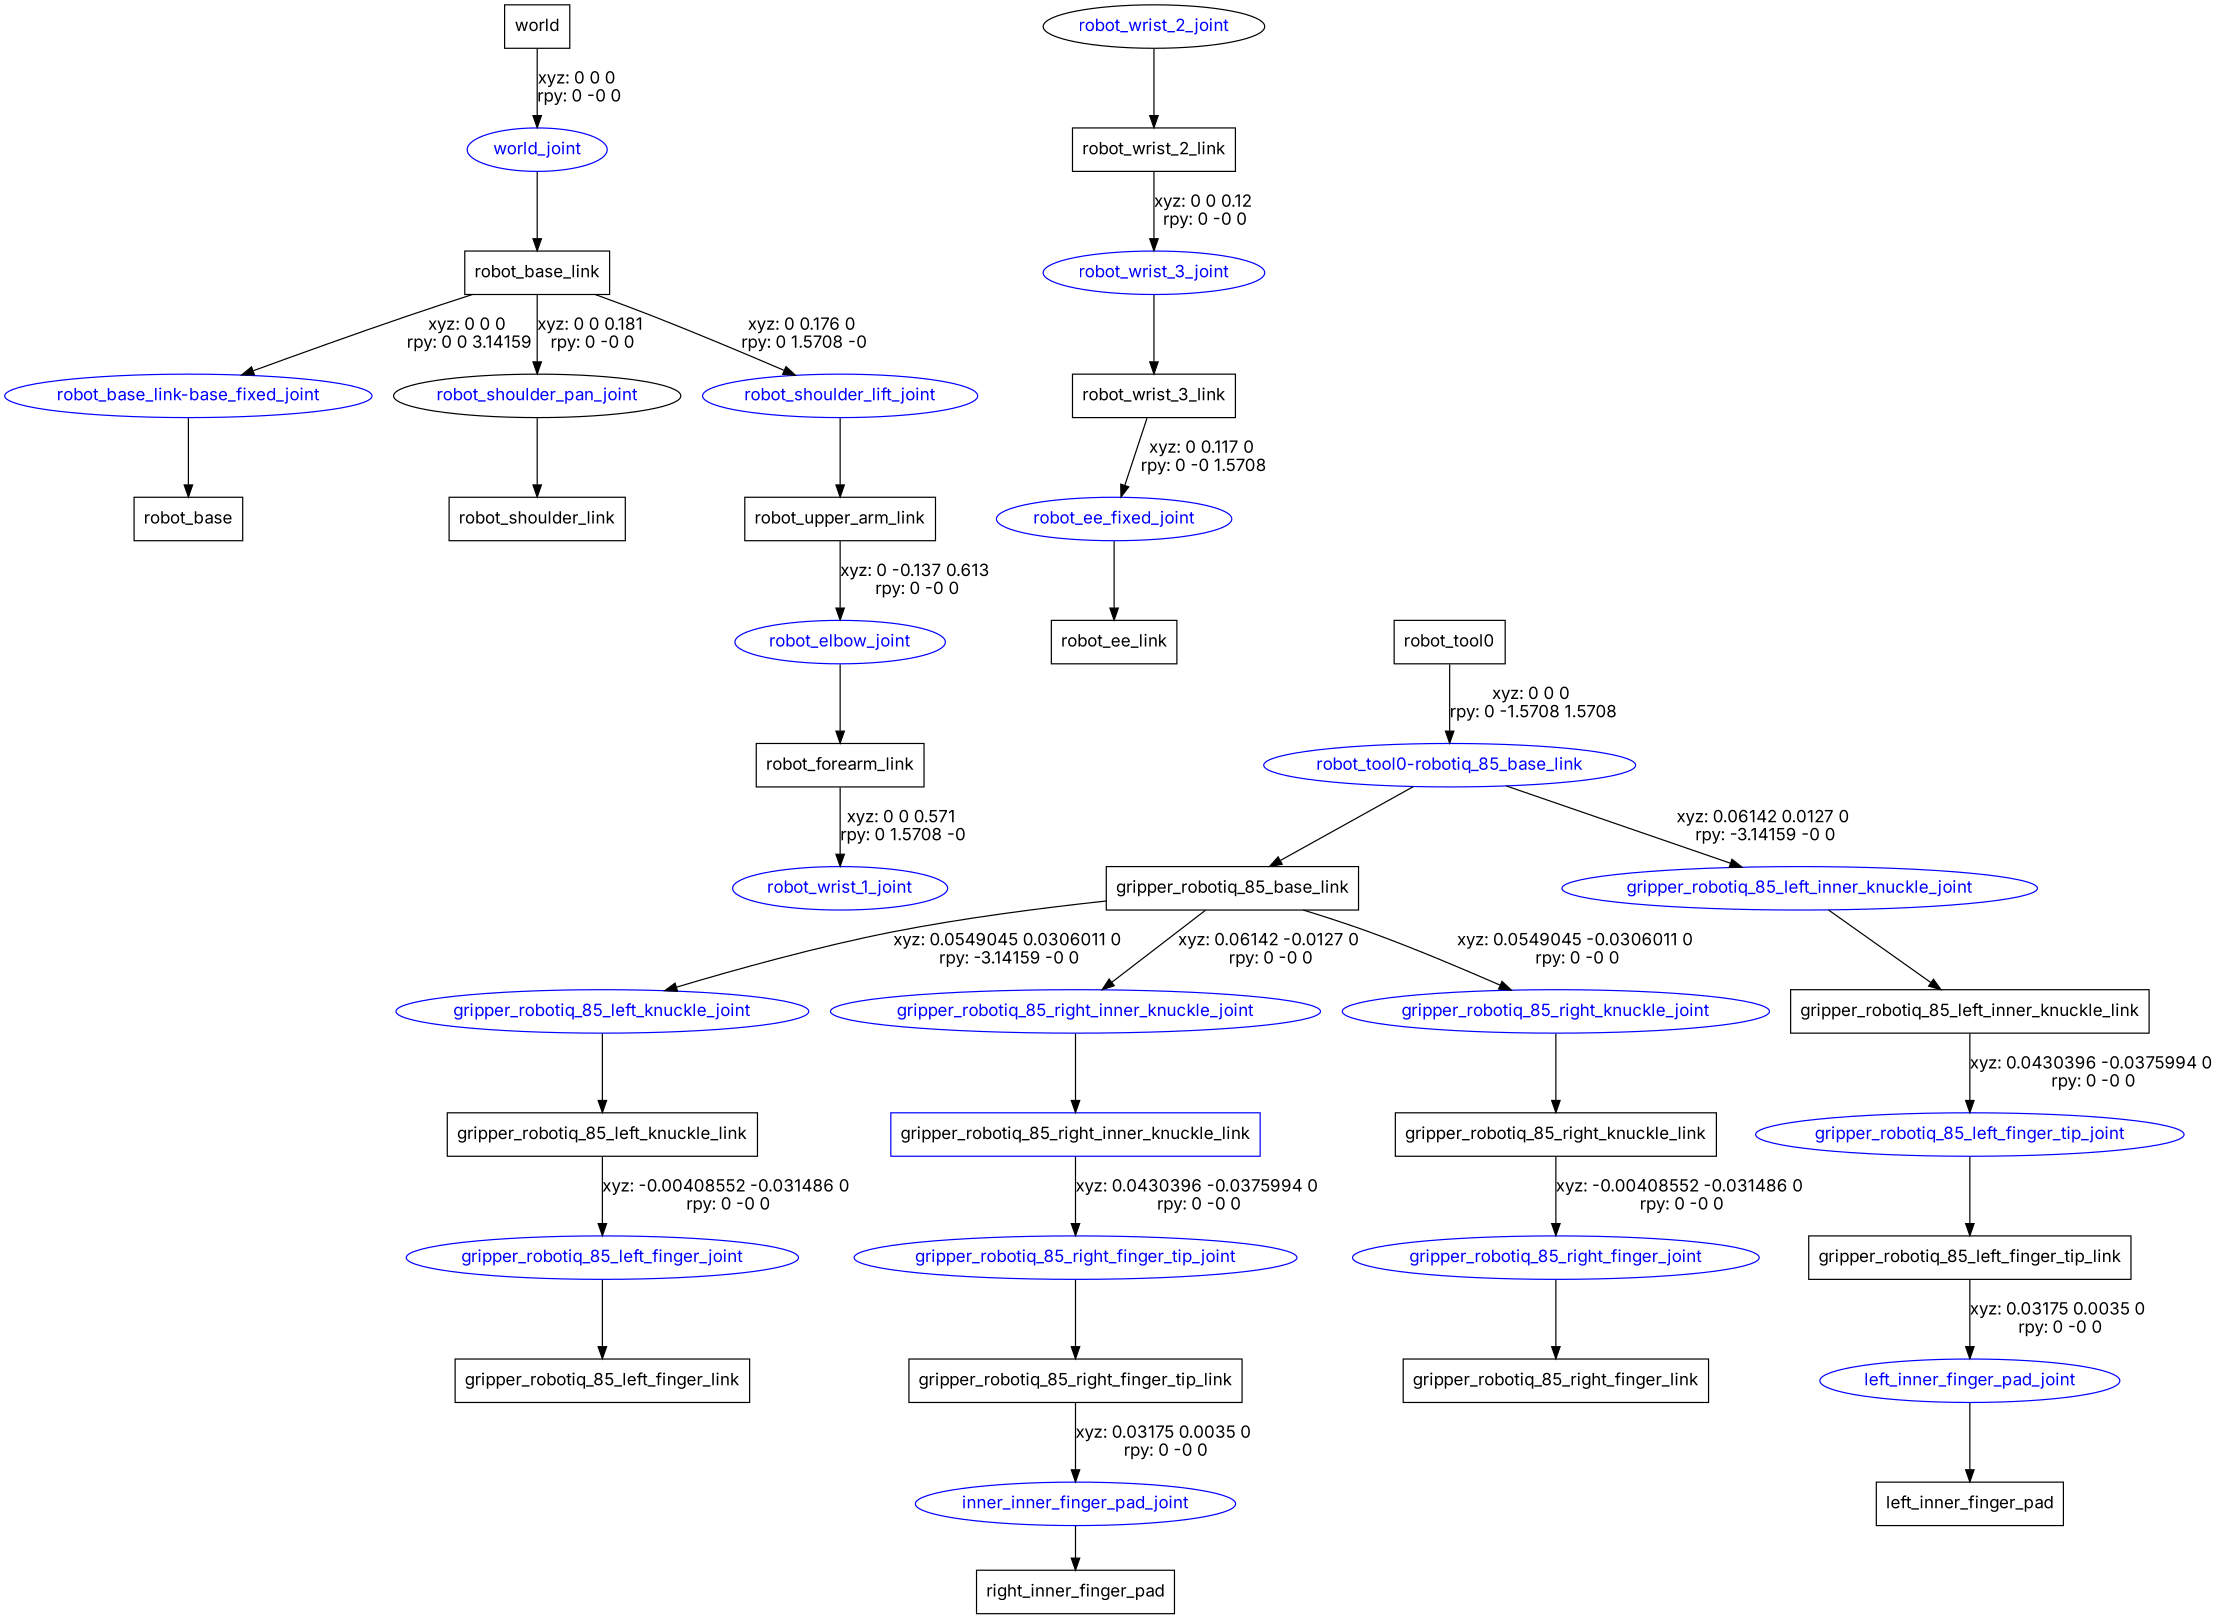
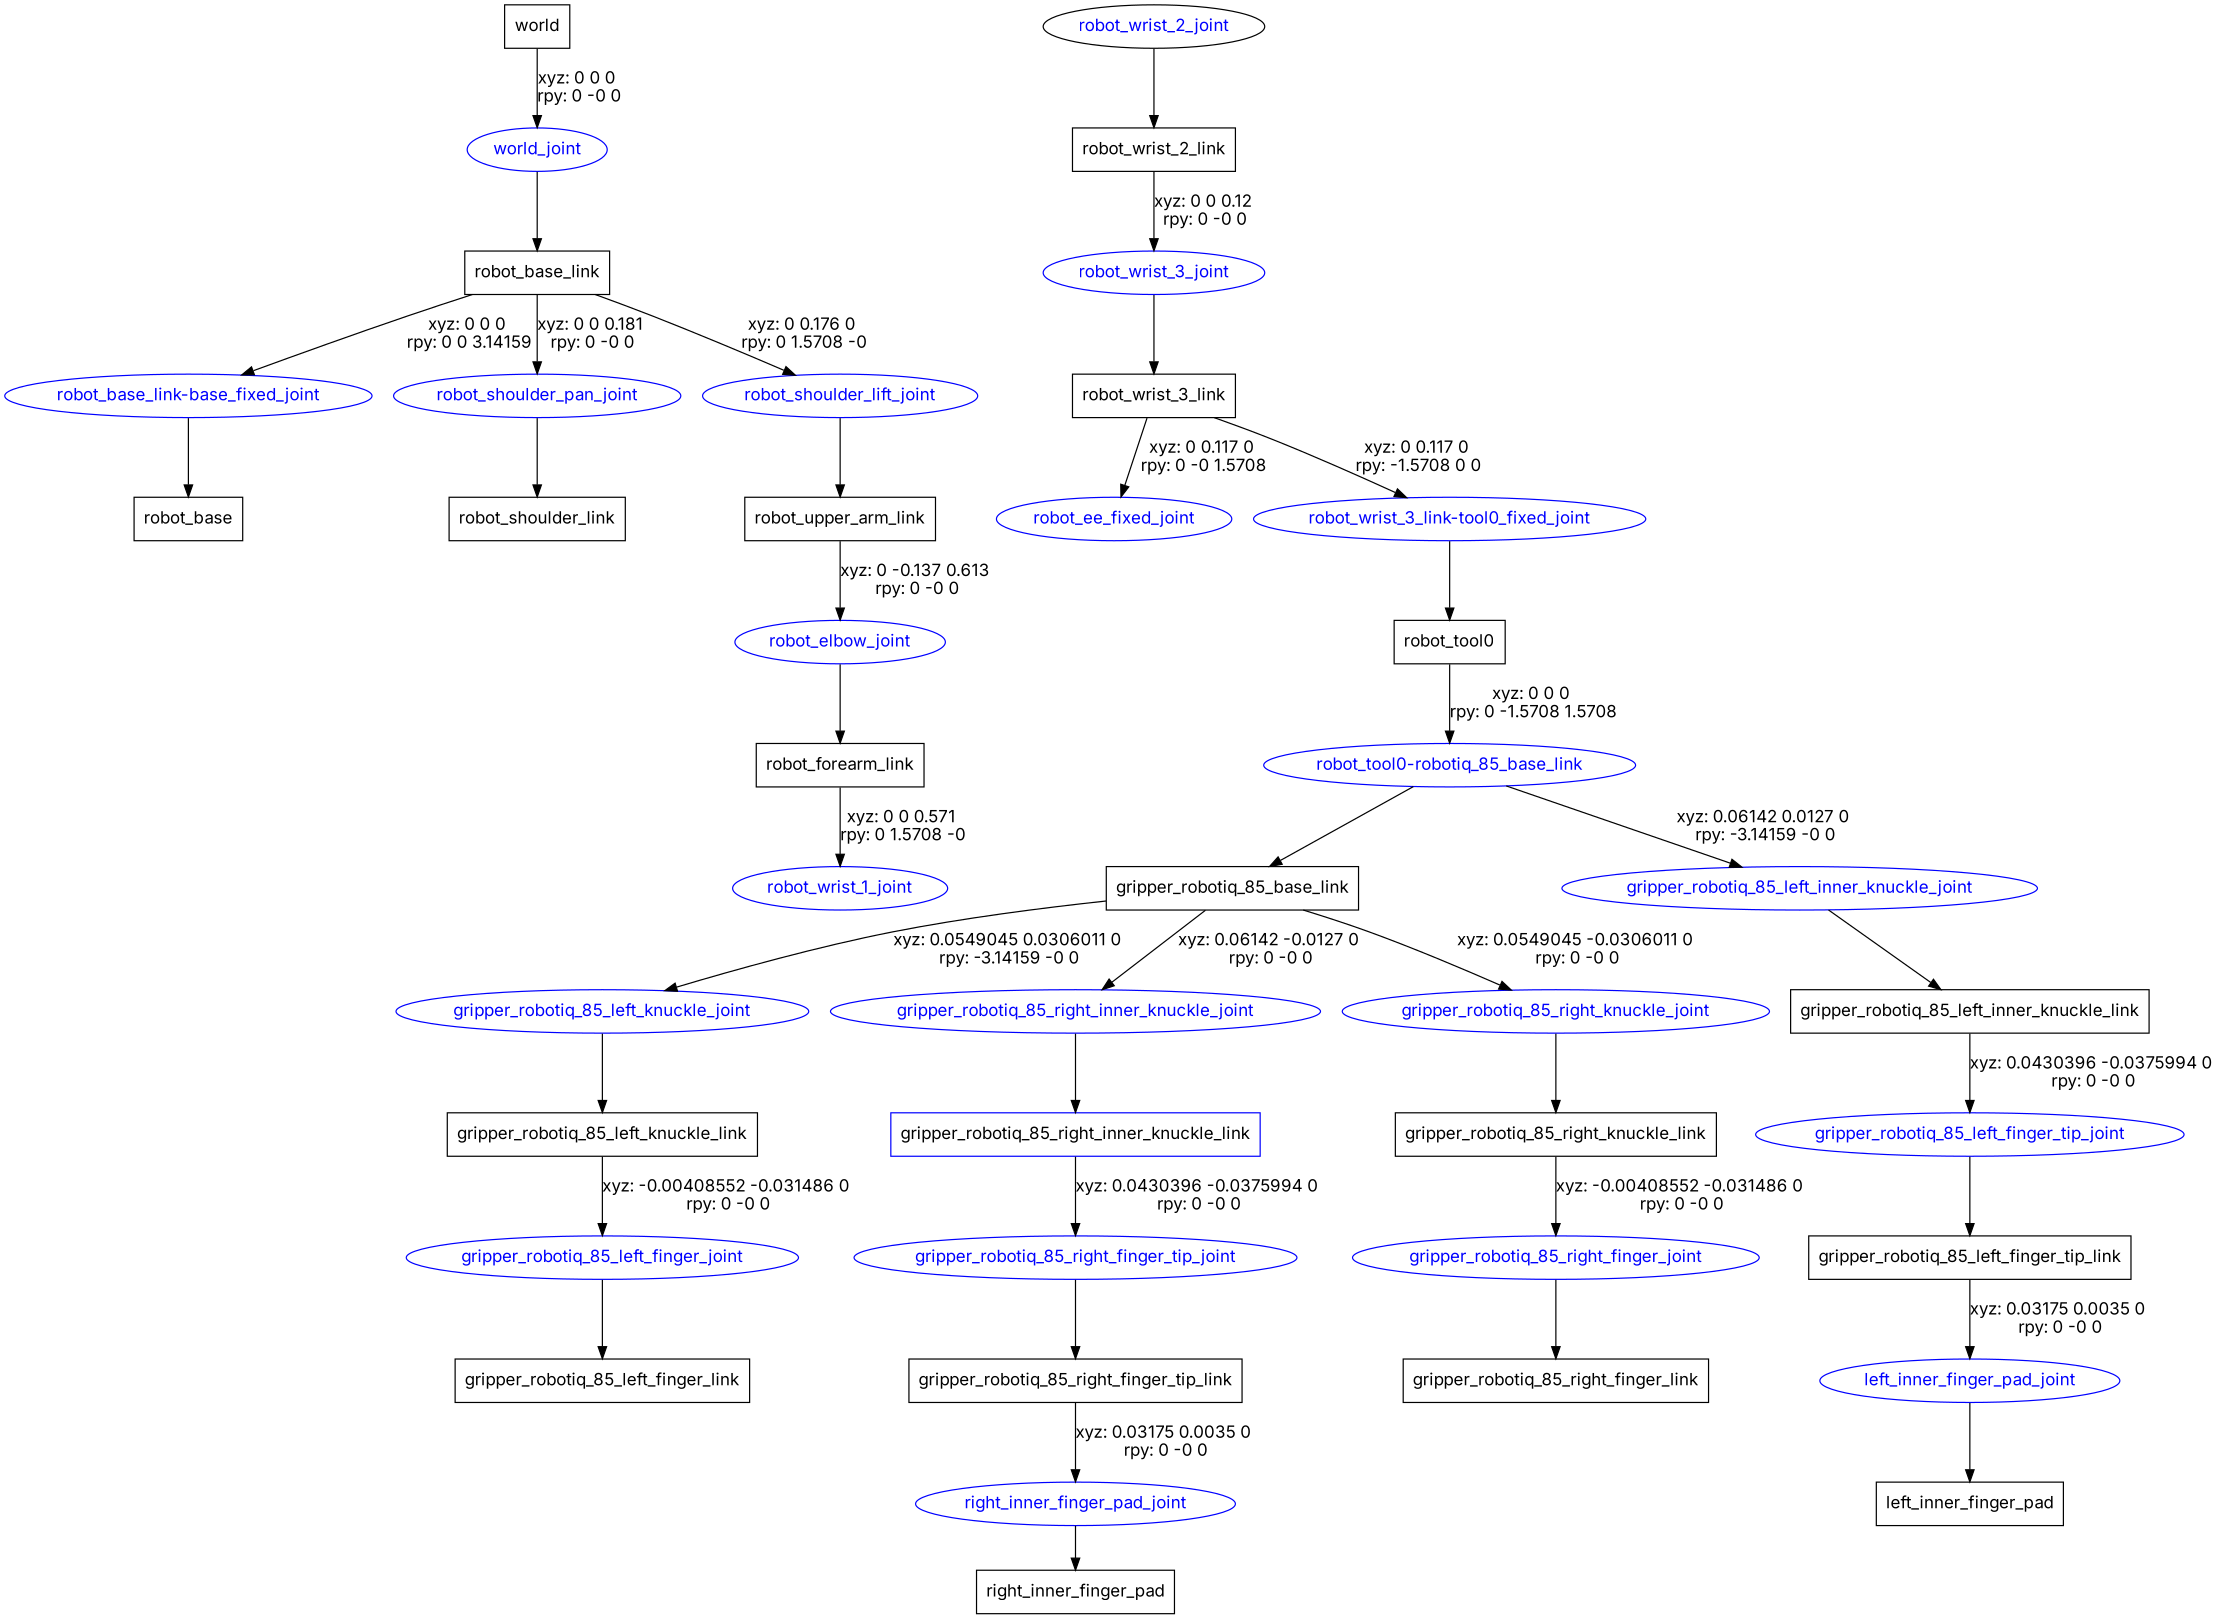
node "robot_shoulder_pan_joint": color black -> blue
node "robot_wrist_3_link-tool0_fixed_joint": added
node "robot_ee_link": removed
node "inner_inner_finger_pad_joint": label "inner_inner_finger_pad_joint" -> "right_inner_finger_pad_joint"
